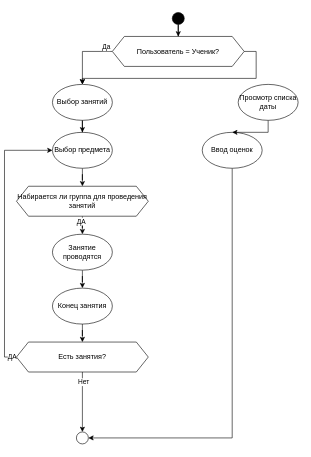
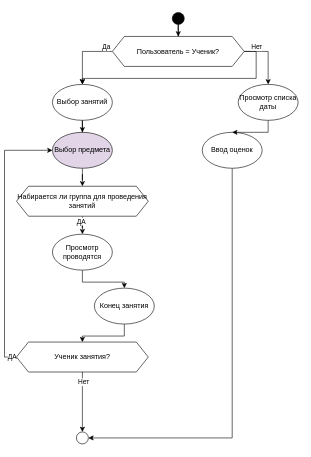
edge "Пользователь = Ученик?" -> "Просмотр списка даты": added, label "Нет"
node "Выбор предмета": fillcolor #ffffff -> #e1d5e7
node "Занятие проводятся": label "Занятие проводятся" -> "Просмотр проводятся"
node "Конец занятия": moved (83, 306) -> (125, 306)
node "Есть занятия?": label "Есть занятия?" -> "Ученик занятия?"
